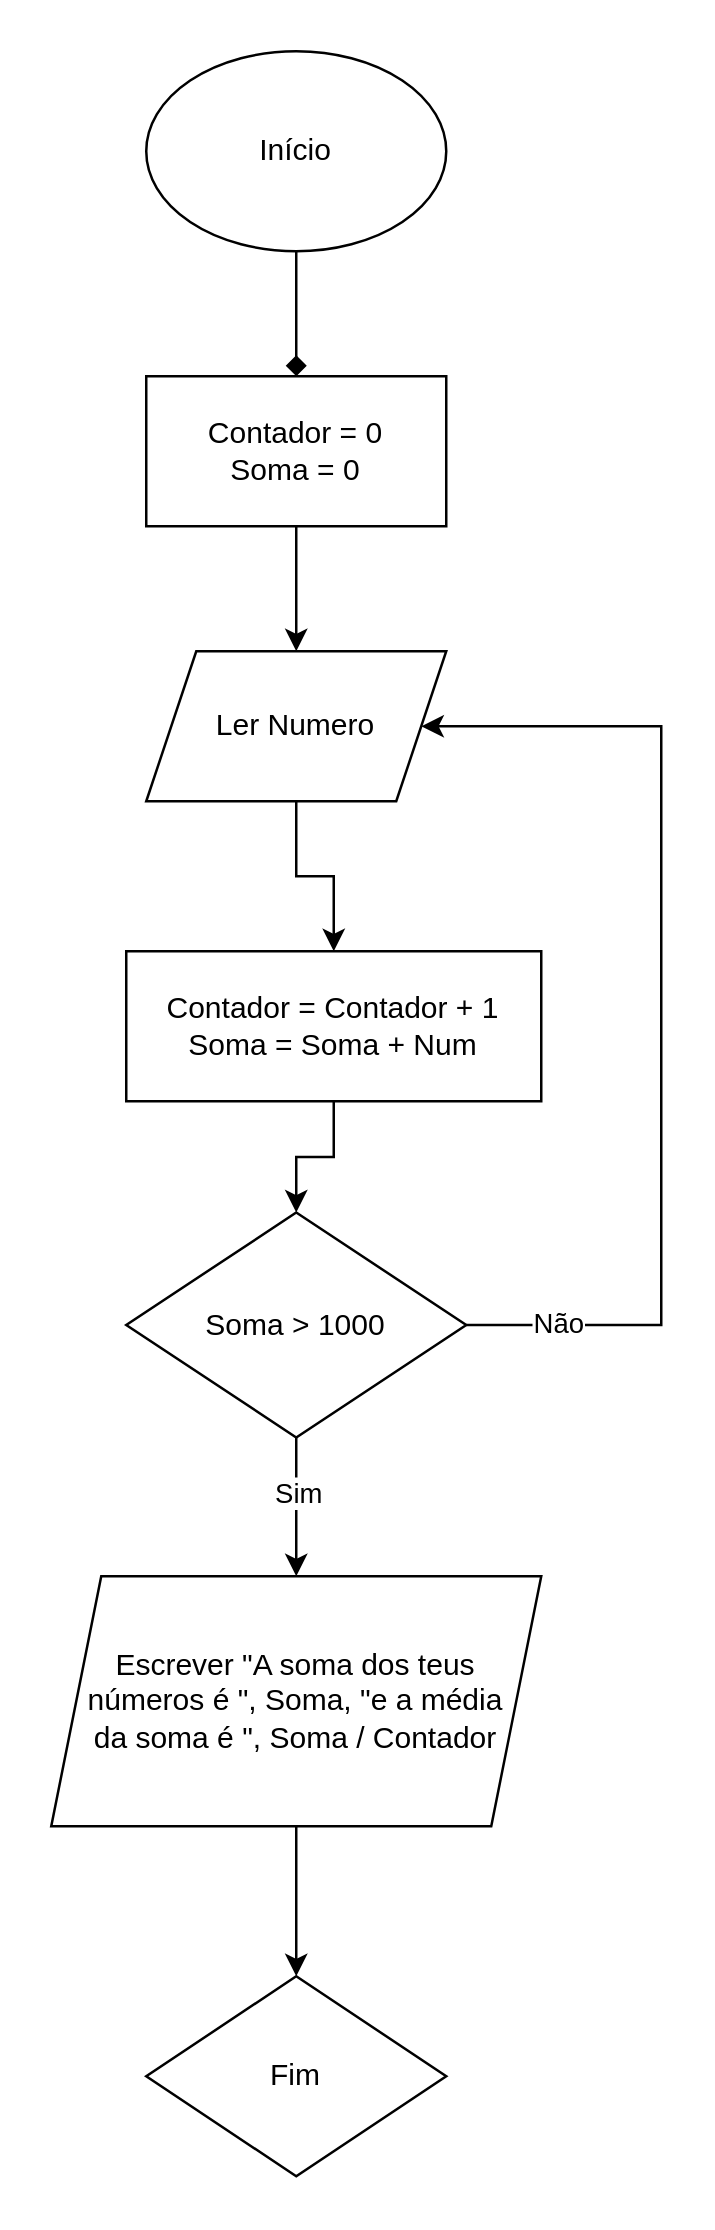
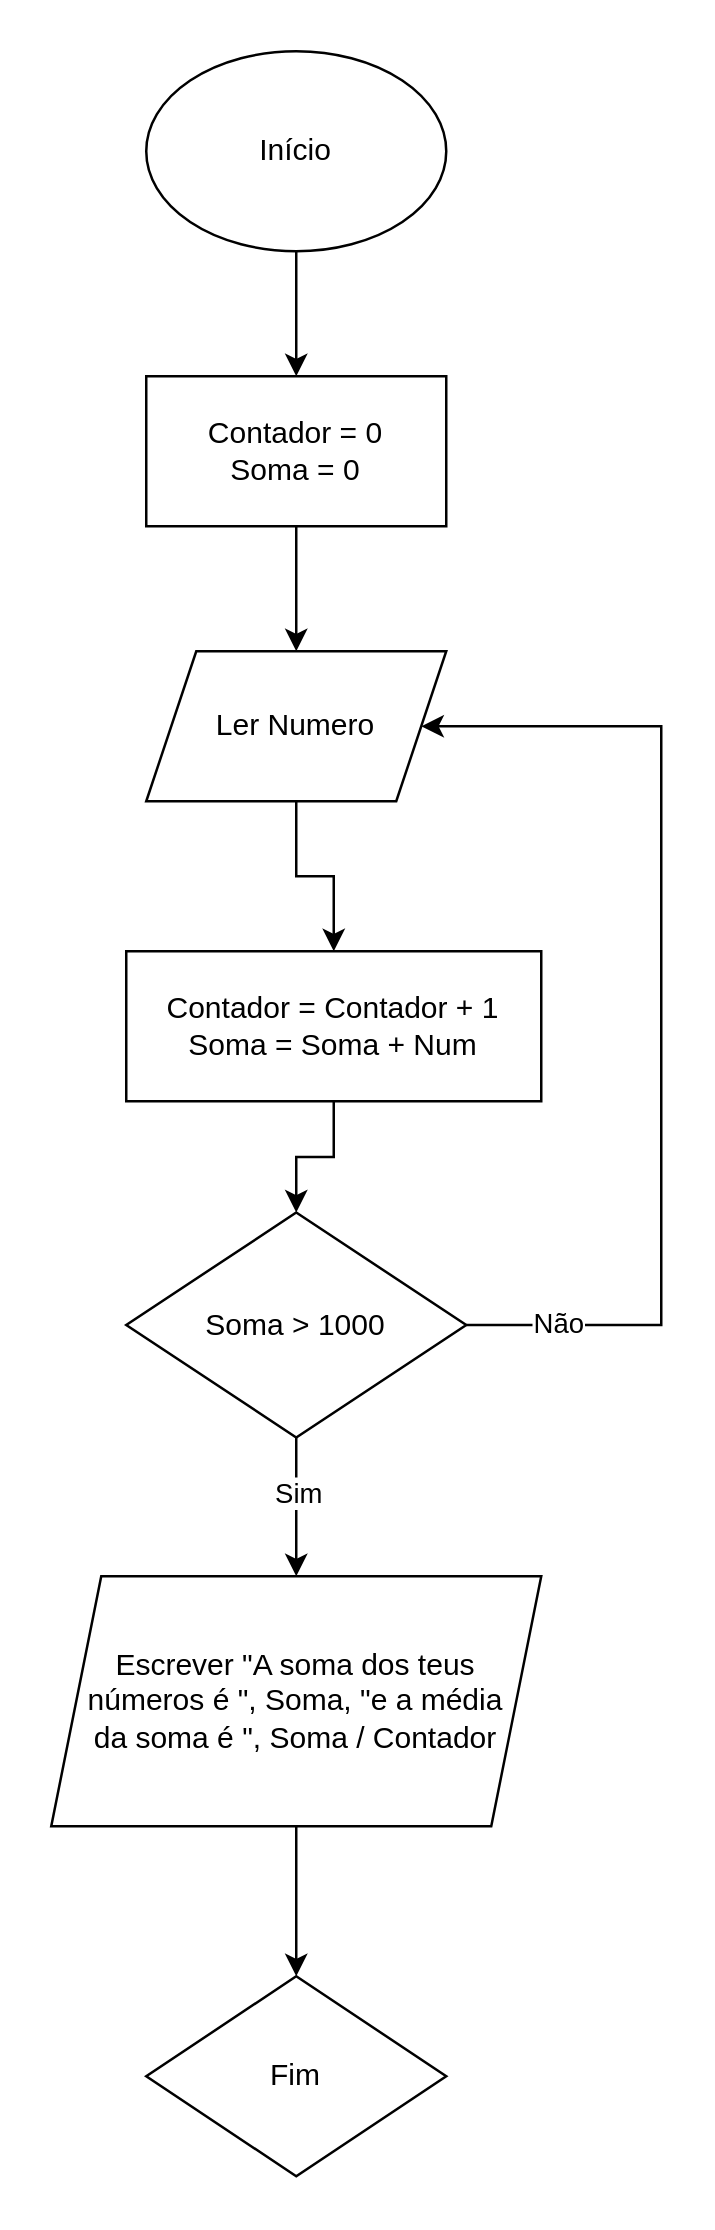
edge "Início" -> "Contador = 0 Soma = 0": arrowhead diamond -> classic
